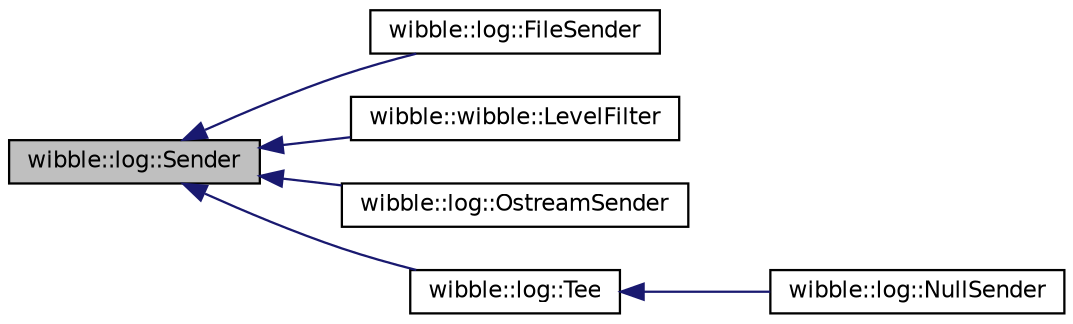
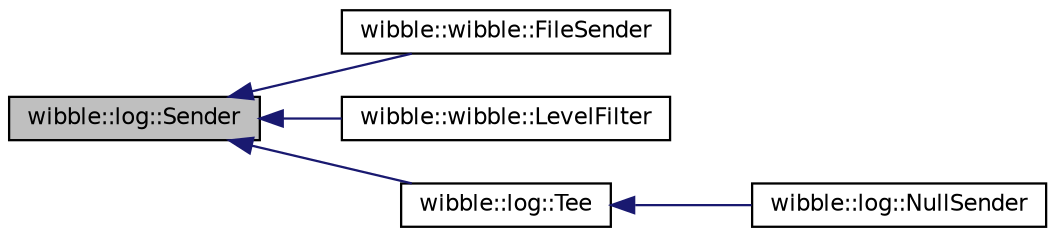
node "wibble::log::FileSender": label "wibble::log::FileSender" -> "wibble::wibble::FileSender"
node "wibble::log::OstreamSender": removed
